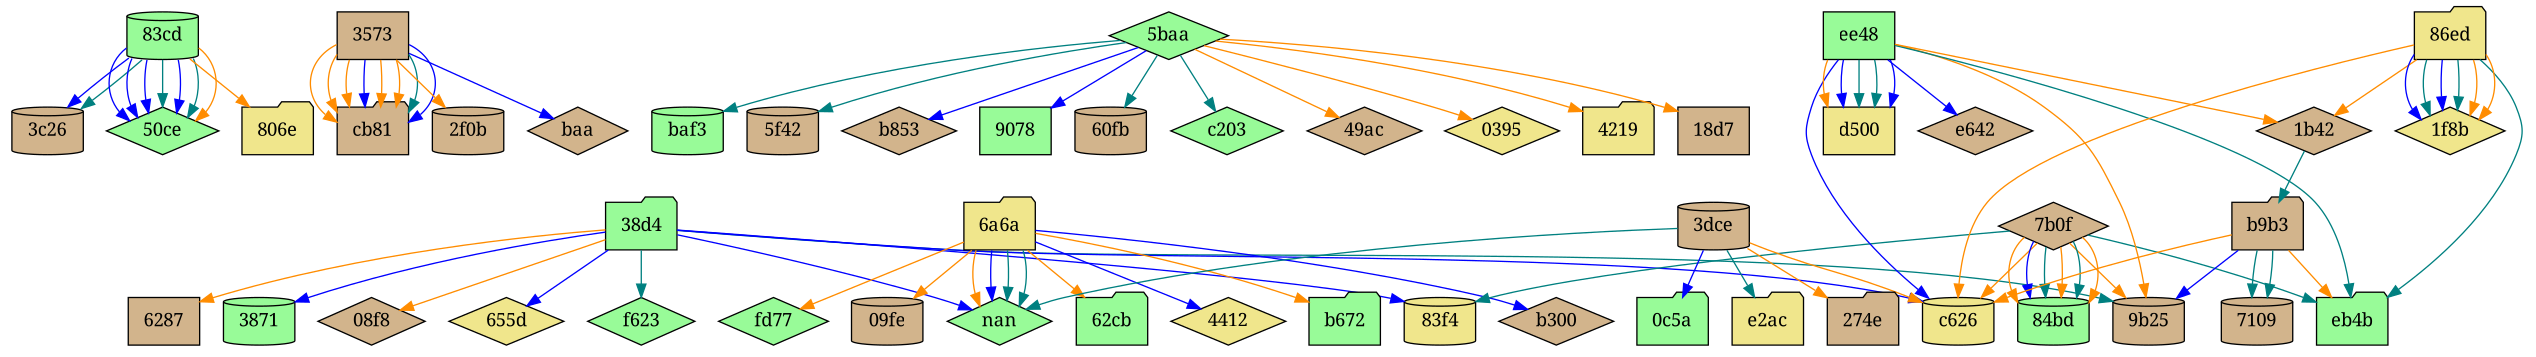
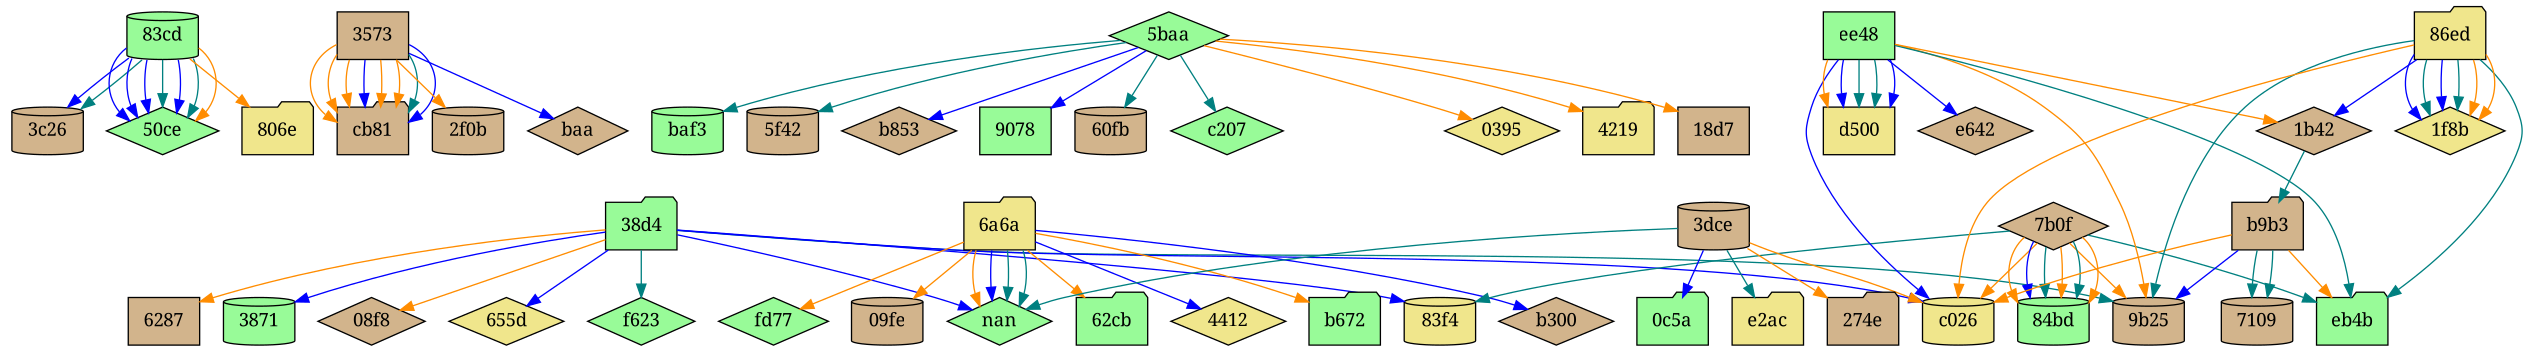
edge "86ed" -> "1b42": color darkorange -> blue
edge "86ed" -> "9b25": added
node "c203": label "c203" -> "c207"
node "49ac": removed
node "c626": label "c626" -> "c026"
